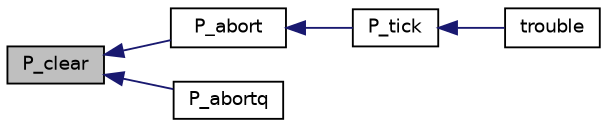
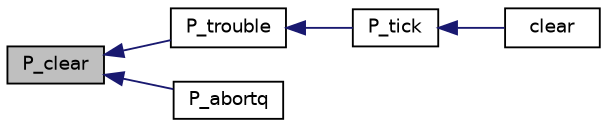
node "P_abort": label "P_abort" -> "P_trouble"
node "trouble": label "trouble" -> "clear"
